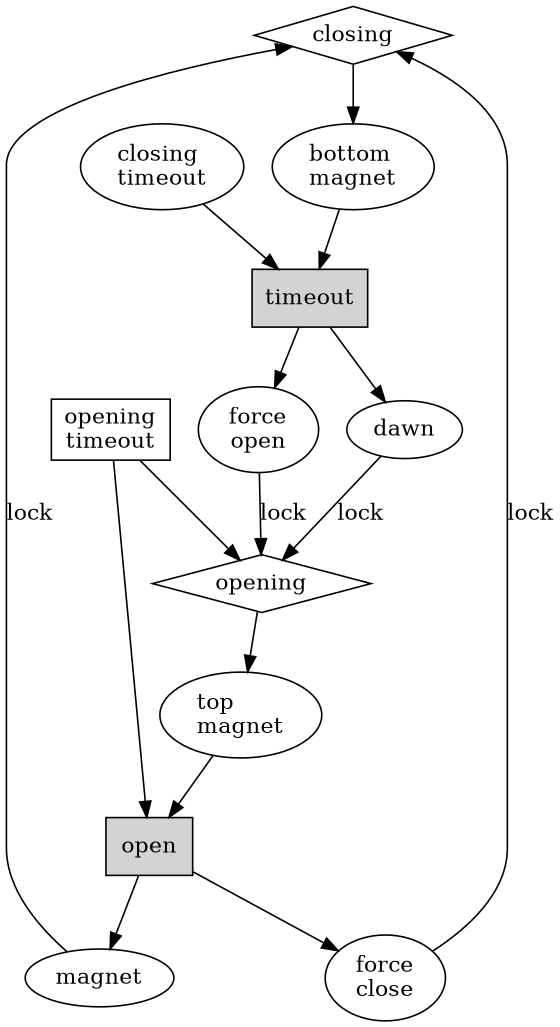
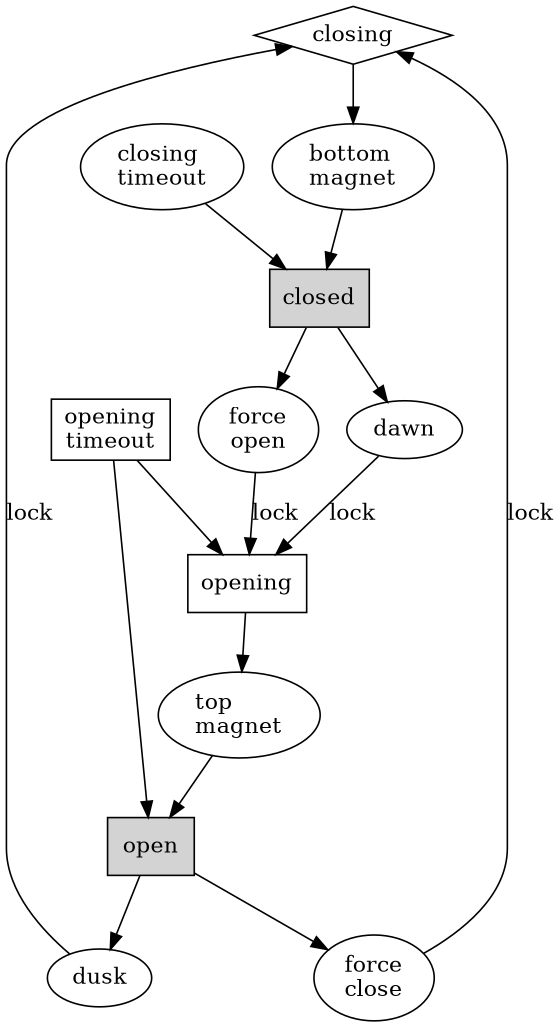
node "timeout": label "timeout" -> "closed"
node "opening": shape diamond -> box
node "magnet": label "magnet" -> "dusk"
